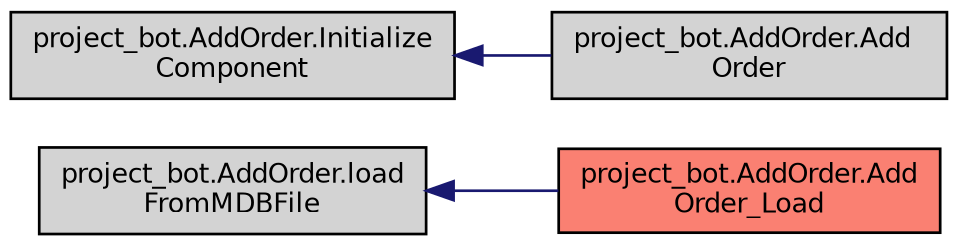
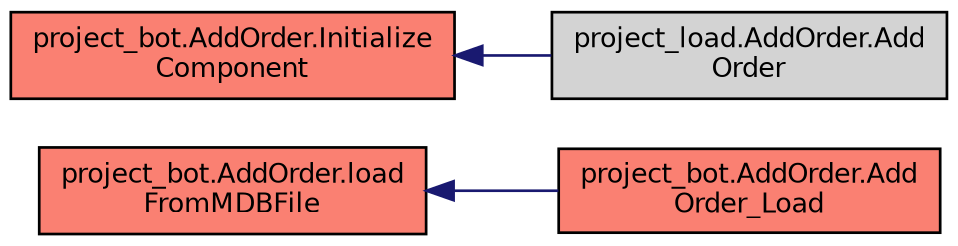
node "project_bot.AddOrder.Initialize Component": fillcolor lightgrey -> salmon
node "project_bot.AddOrder.Add Order": label "project_bot.AddOrder.Add Order" -> "project_load.AddOrder.Add Order"
node "project_bot.AddOrder.load FromMDBFile": fillcolor lightgrey -> salmon
